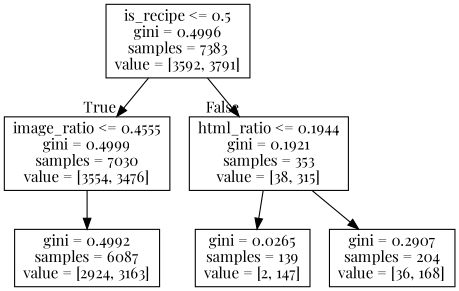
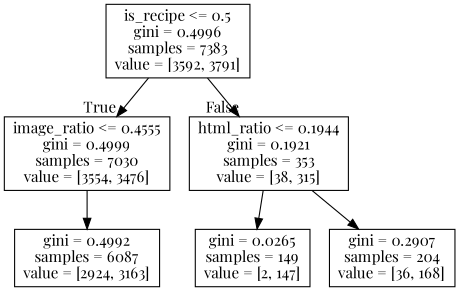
node "gini = 0.0265 samples = 139 value = [2, 147]": label "gini = 0.0265 samples = 139 value = [2, 147]" -> "gini = 0.0265 samples = 149 value = [2, 147]"
